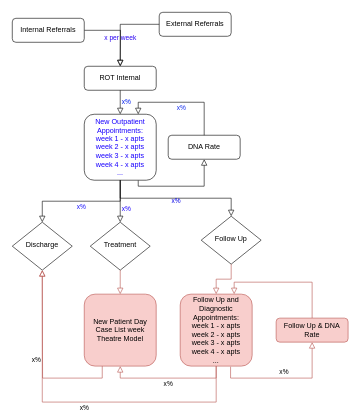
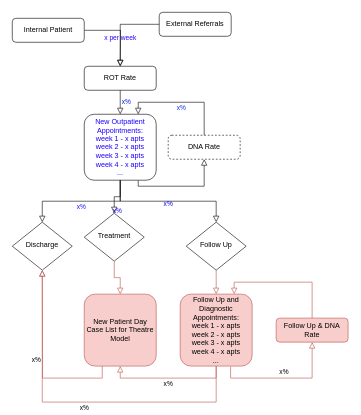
node "Internal Referrals": label "Internal Referrals" -> "Internal Patient"
node "ROT Internal": label "ROT Internal" -> "ROT Rate"
node "DNA Rate": style solid -> dashed
node "Follow Up": moved (231, 240) -> (216, 246)
node "Treatment": moved (120, 246) -> (114, 237)
node "New Patient Day Case List week Theatre Model": label "New Patient Day Case List week Theatre Model" -> "New Patient Day Case List for Theatre Model"
